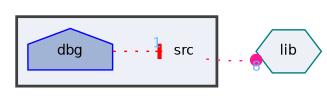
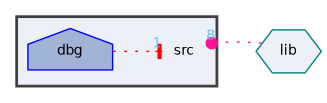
edge "src" -> "lib": reversed
